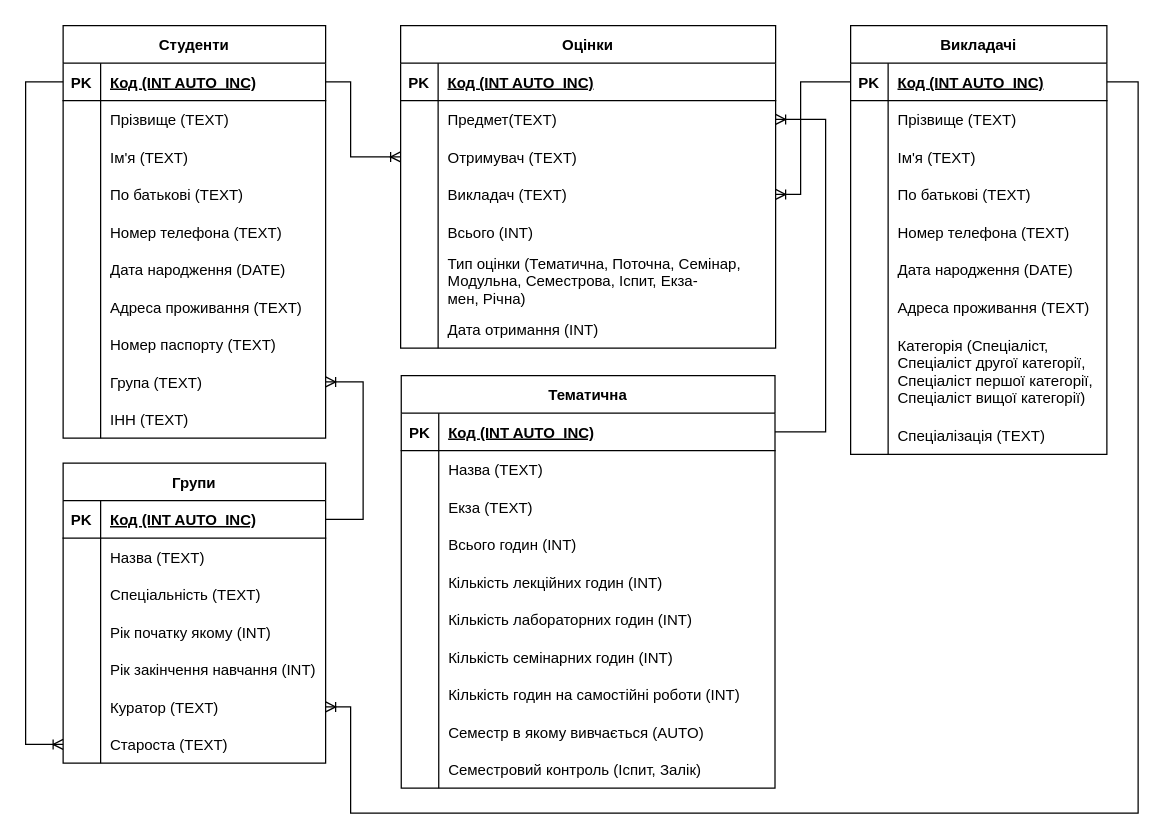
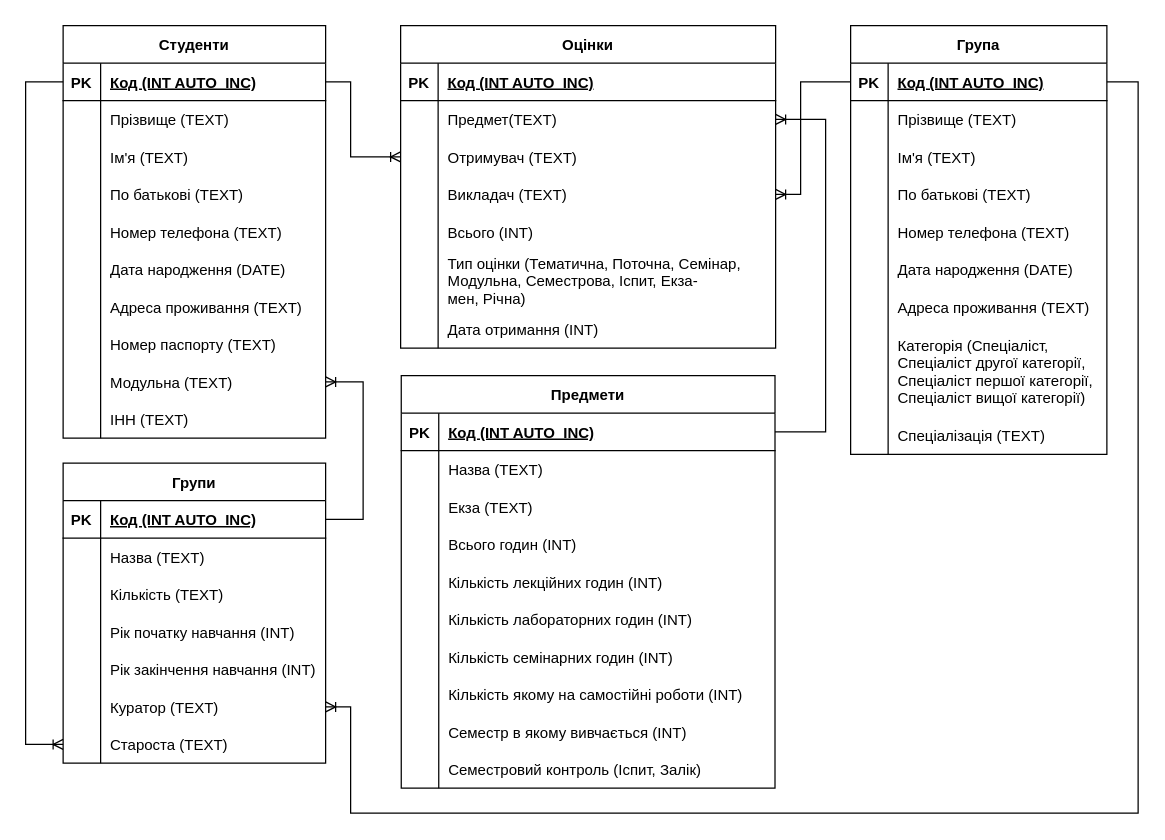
node "Викладачі": label "Викладачі" -> "Група"
node "Група (TEXT)": label "Група (TEXT)" -> "Модульна (TEXT)"
node "Тематична": label "Тематична" -> "Предмети"
node "Спеціальність (TEXT)": label "Спеціальність (TEXT)" -> "Кількість (TEXT)"
node "Рік початку якому (INT)": label "Рік початку якому (INT)" -> "Рік початку навчання (INT)"
node "Кількість годин на самостійні роботи (INT)": label "Кількість годин на самостійні роботи (INT)" -> "Кількість якому на самостійні роботи (INT)"
node "Семестр в якому вивчається (AUTO)": label "Семестр в якому вивчається (AUTO)" -> "Семестр в якому вивчається (INT)"
